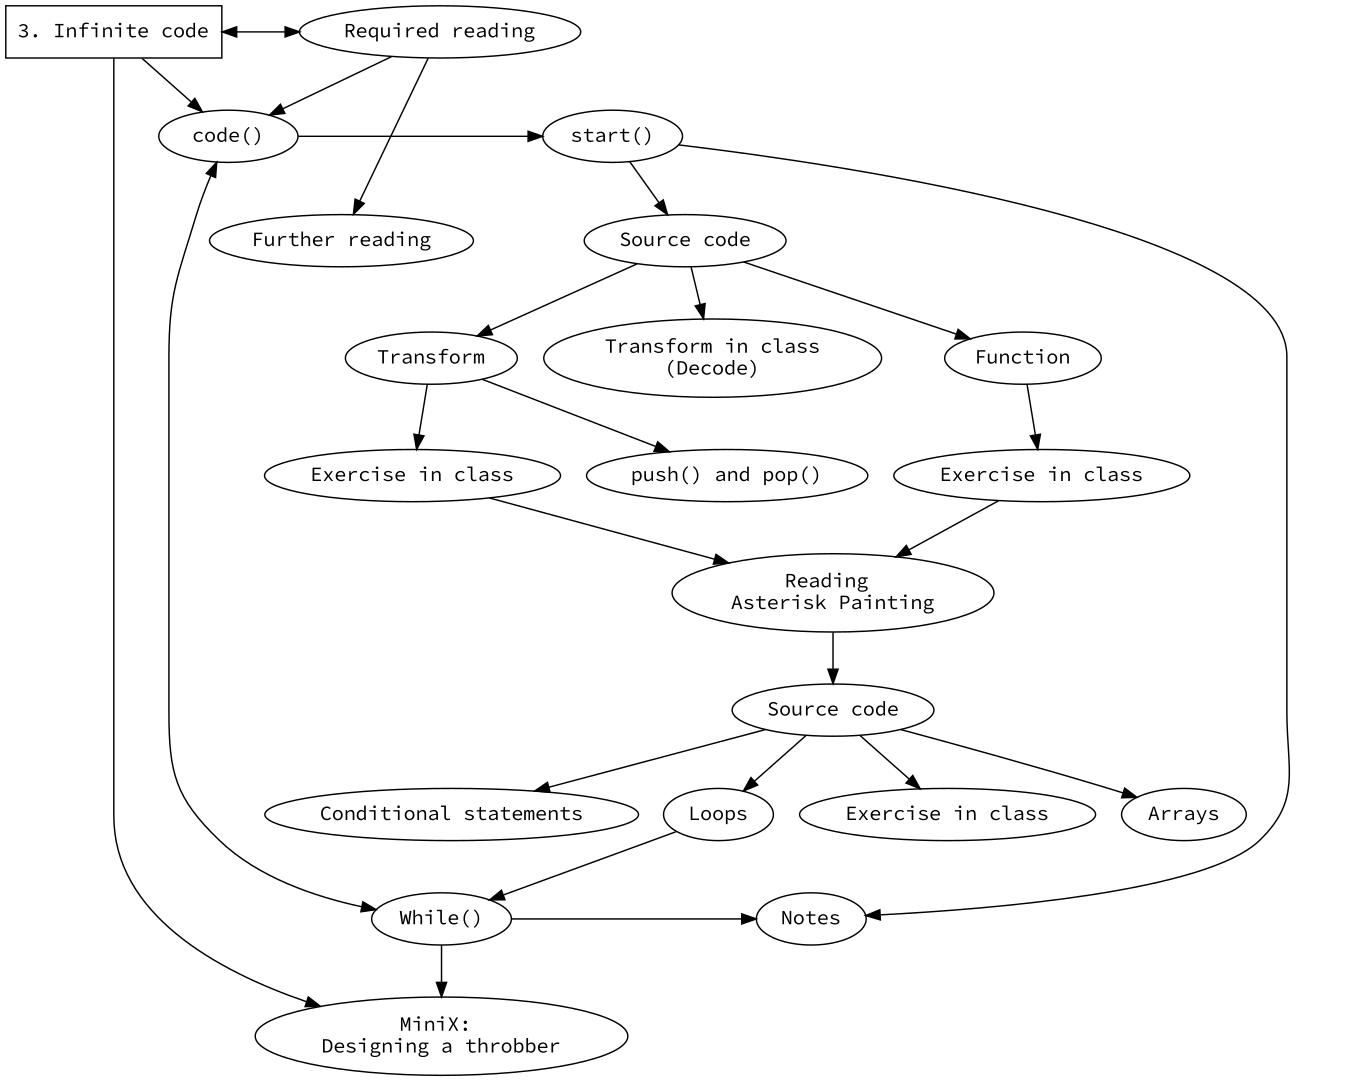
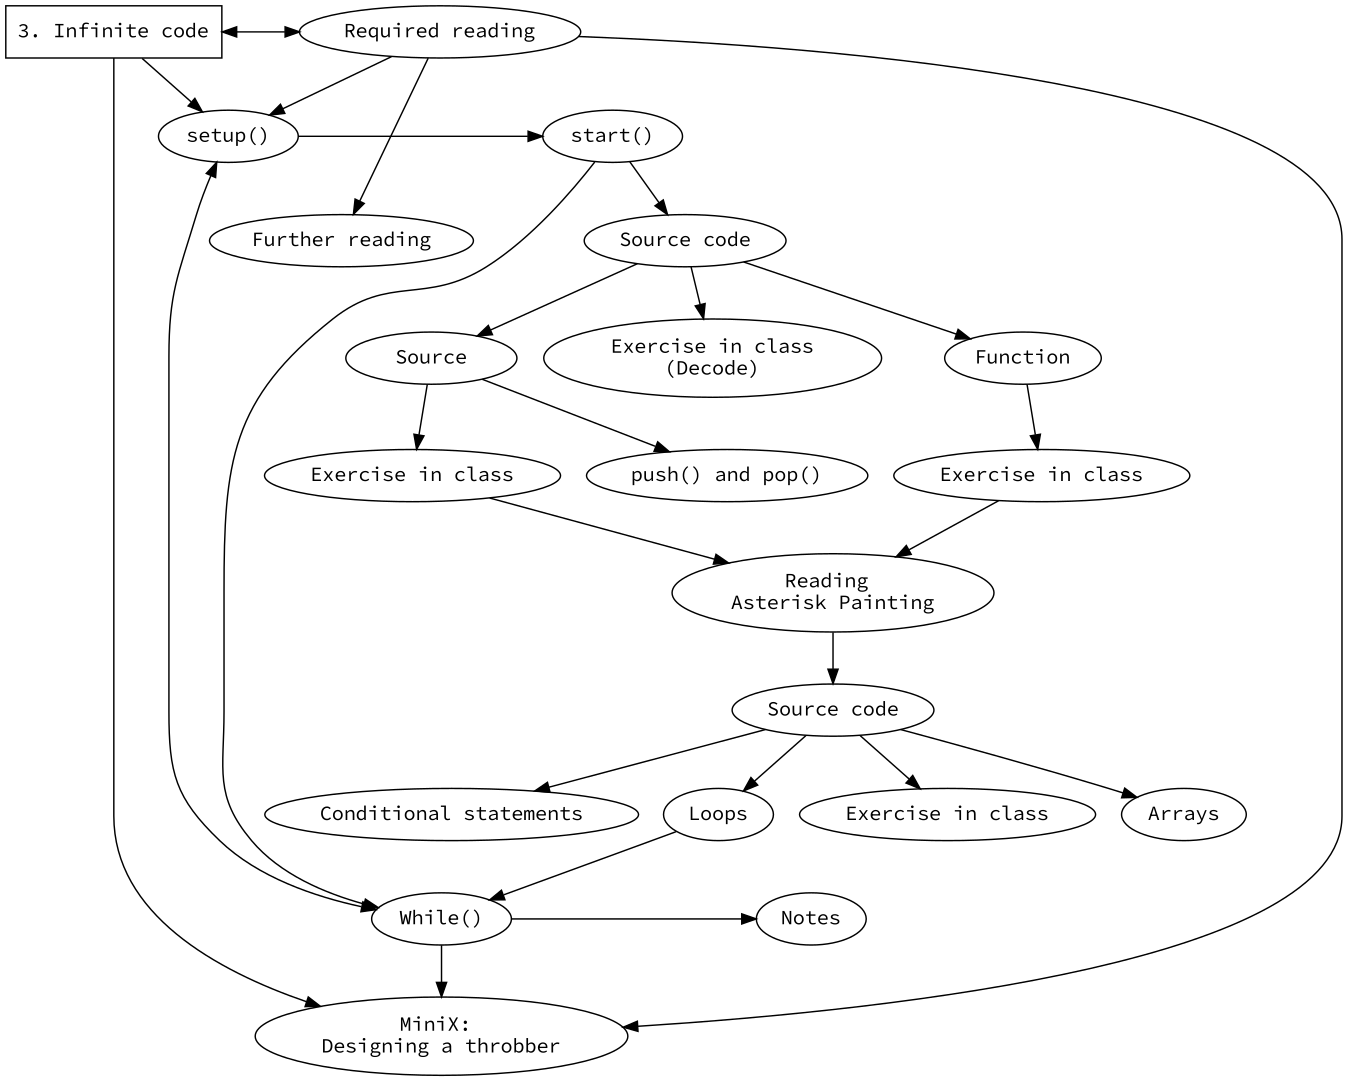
node "code()": label "code()" -> "setup()"
node "Transform": label "Transform" -> "Source"
node "Transform in class (Decode)": label "Transform in class (Decode)" -> "Exercise in class (Decode)"
edge "start()" -> "Notes": now "start()" -> "While()"
edge "Required reading" -> "MiniX: Designing a throbber": added
